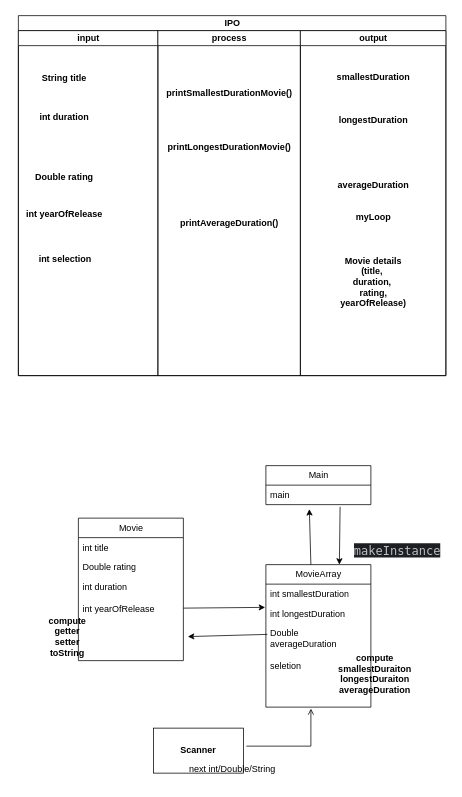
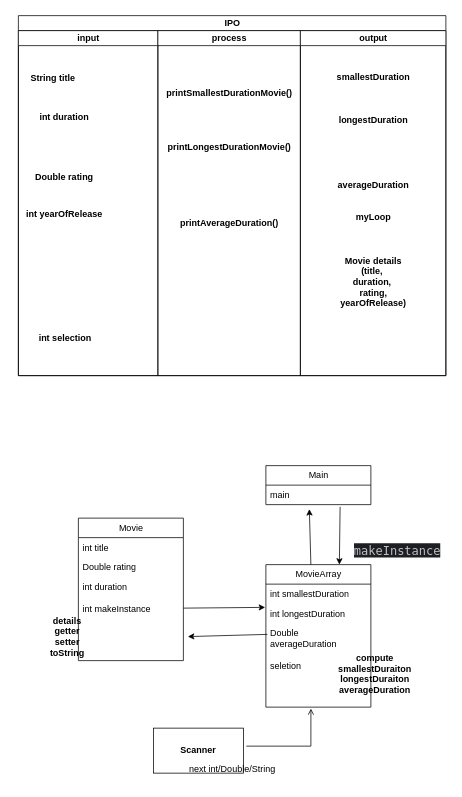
node "String title": moved (64, 78) -> (53, 78)
node "int selection": moved (65, 259) -> (65, 338)
node "int duration int yearOfRelease": label "int duration int yearOfRelease" -> "int duration int makeInstance"
node "compute getter setter toString": label "compute getter setter toString" -> "details getter setter toString"
